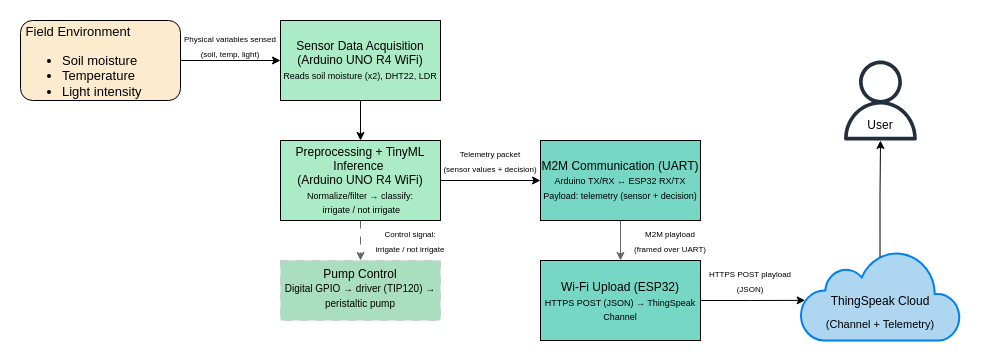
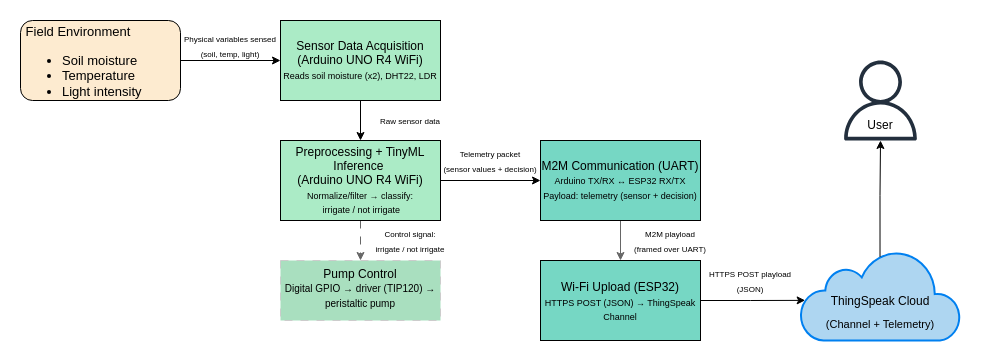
node "Raw sensor data": added
